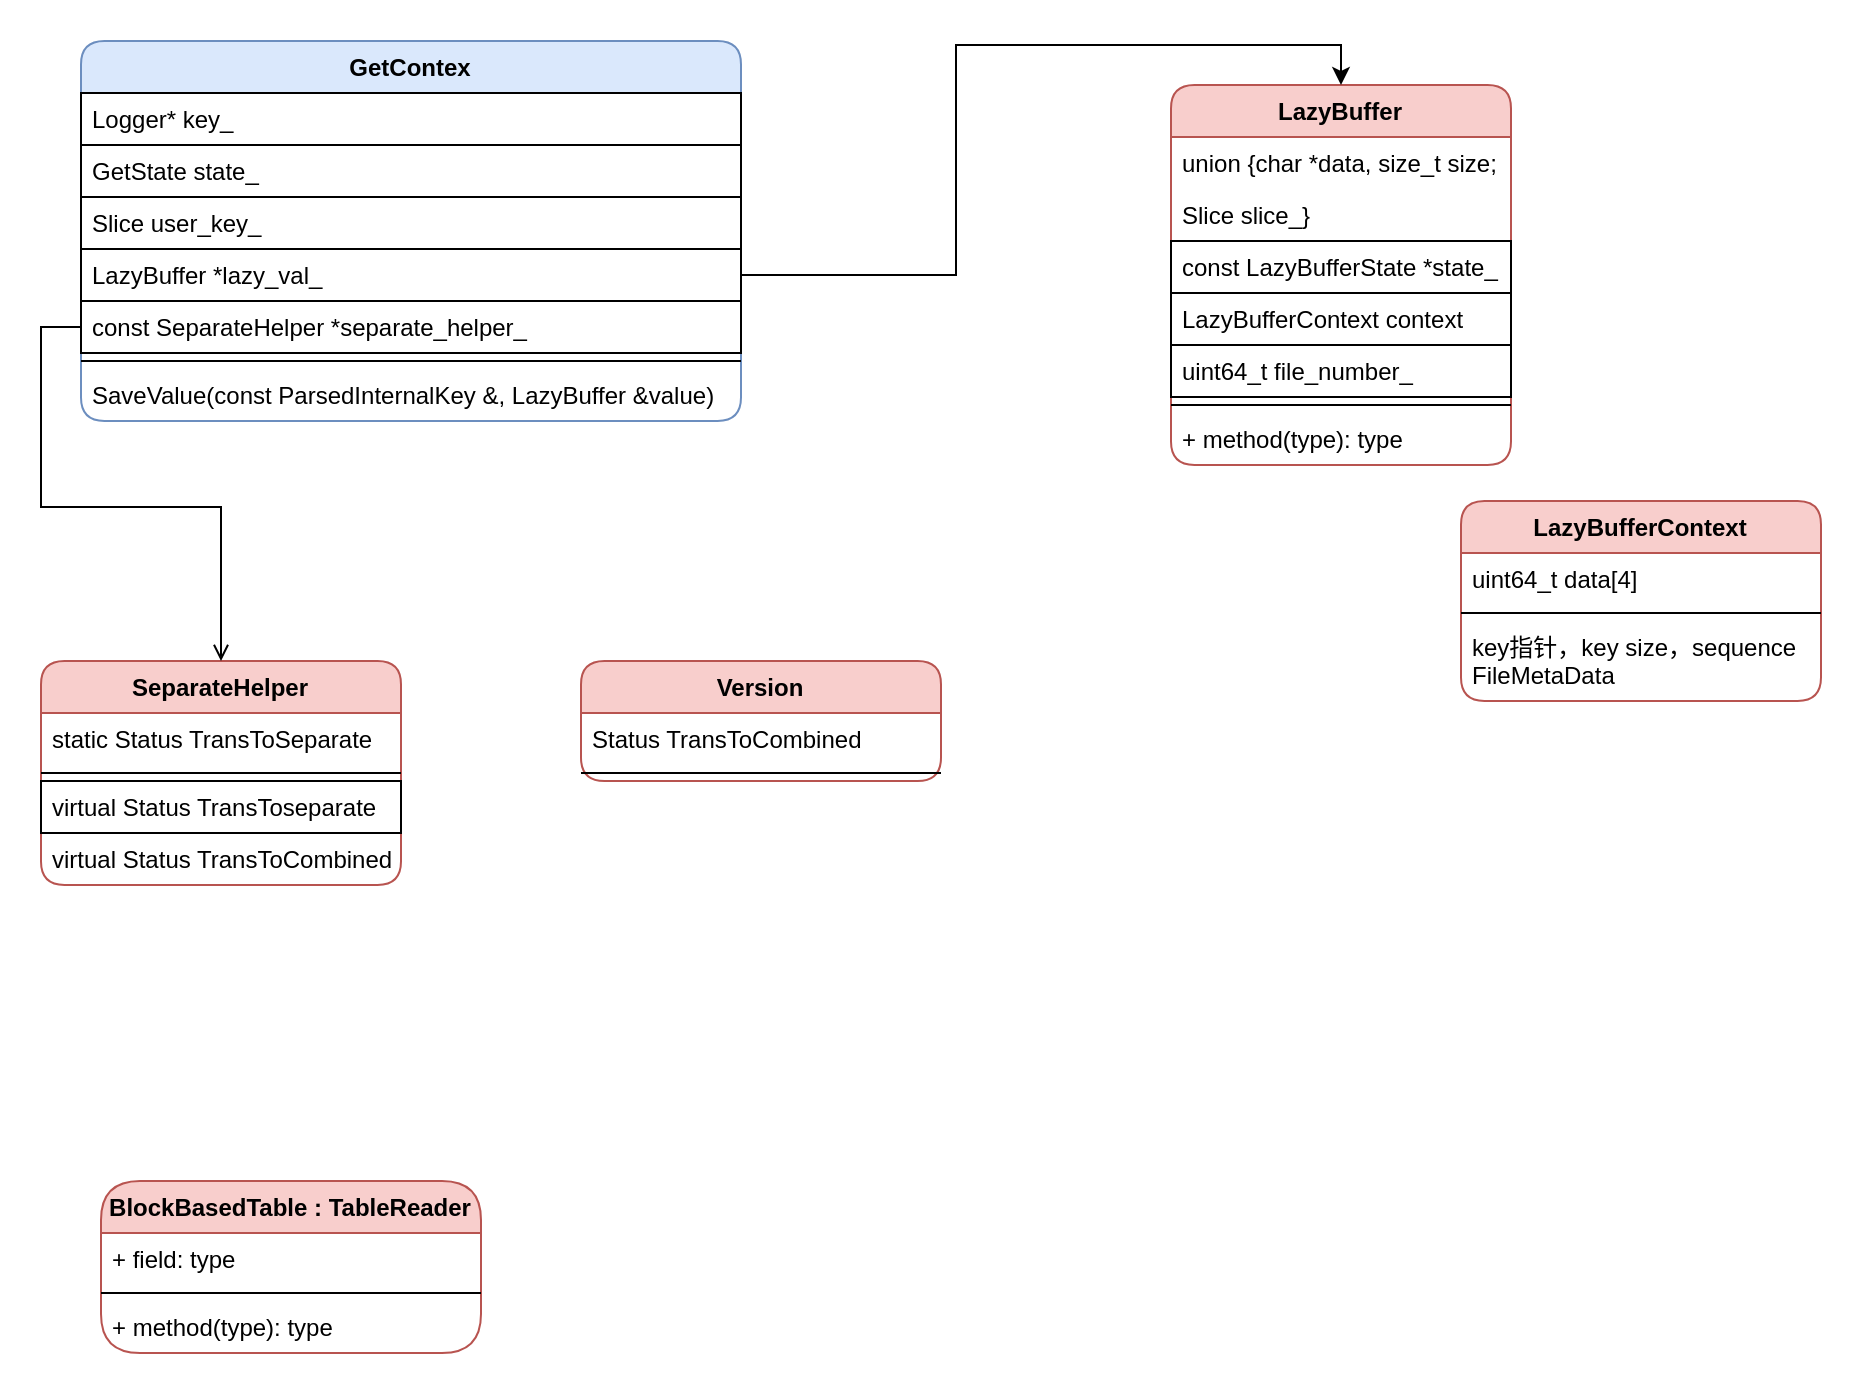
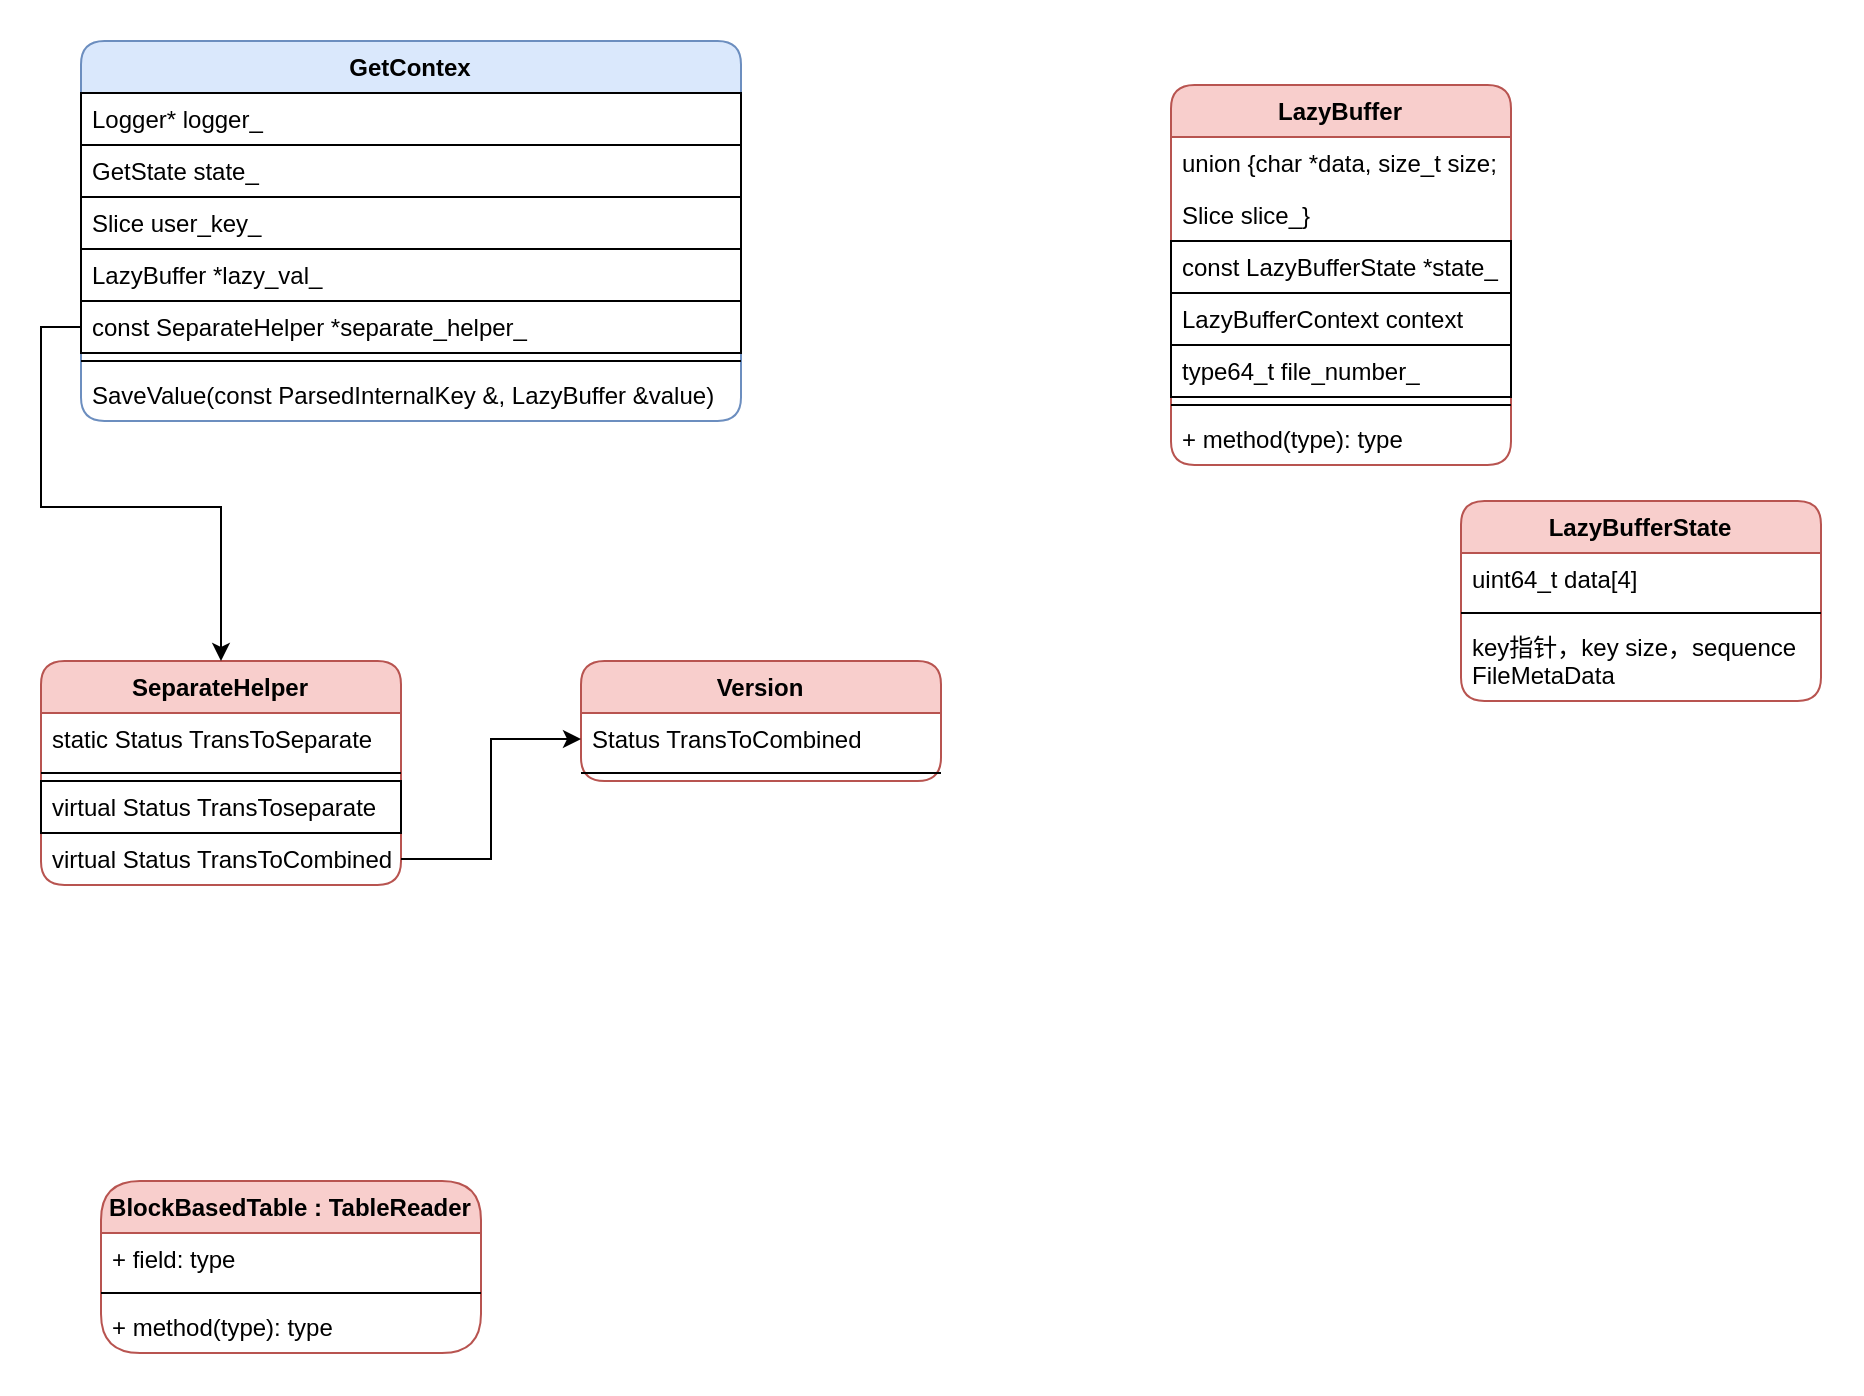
edge "LazyBuffer *lazy_val_" -> "LazyBuffer": removed
node "Logger* key_": label "Logger* key_" -> "Logger* logger_"
node "uint64_t file_number_": label "uint64_t file_number_" -> "type64_t file_number_"
node "LazyBufferContext": label "LazyBufferContext" -> "LazyBufferState"
edge "const SeparateHelper *separate_helper_" -> "SeparateHelper": arrowhead open -> classic
edge "virtual Status TransToCombined" -> "Status TransToCombined": added
